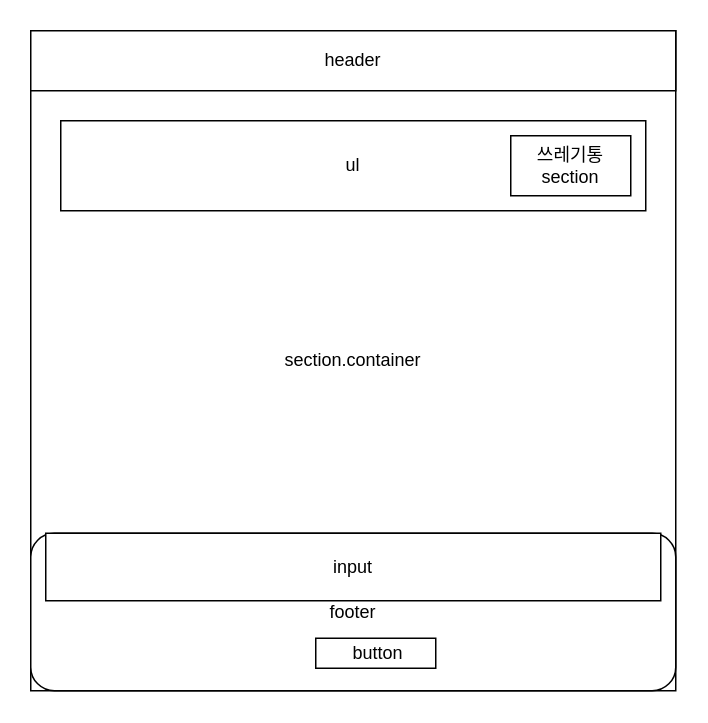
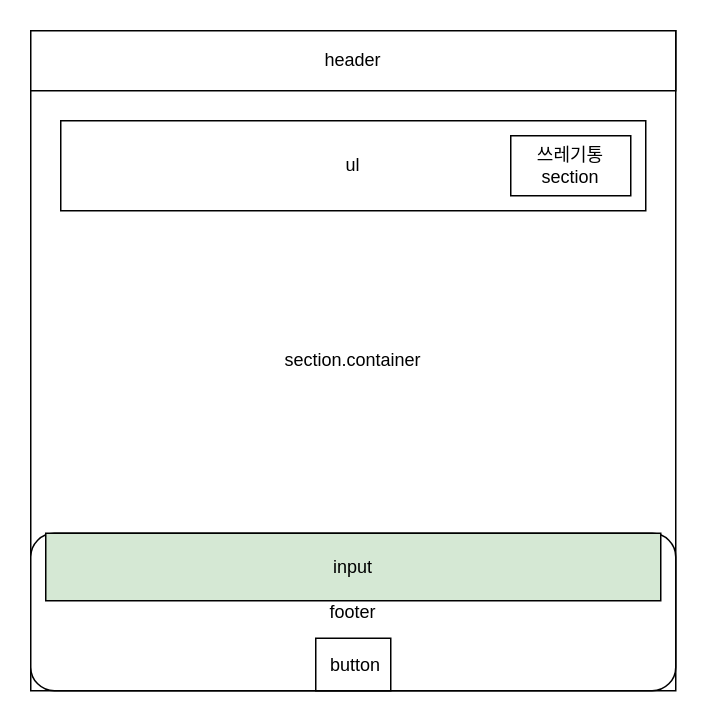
node "input": fillcolor #ffffff -> #d5e8d4
node "button": size 120x30 -> 75x53
